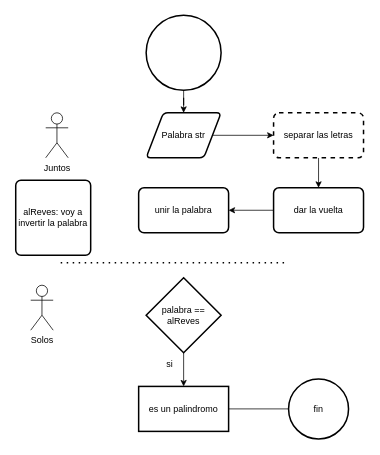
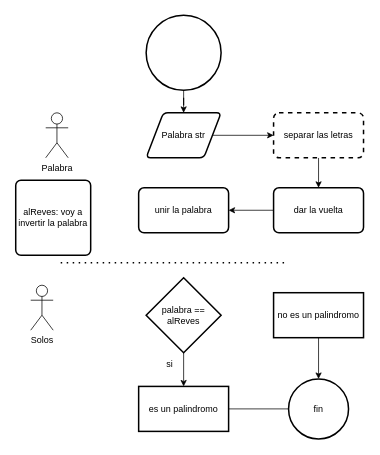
node "Juntos": label "Juntos" -> "Palabra"
node "no es un palindromo": added
edge "no es un palindromo" -> "fin": added
